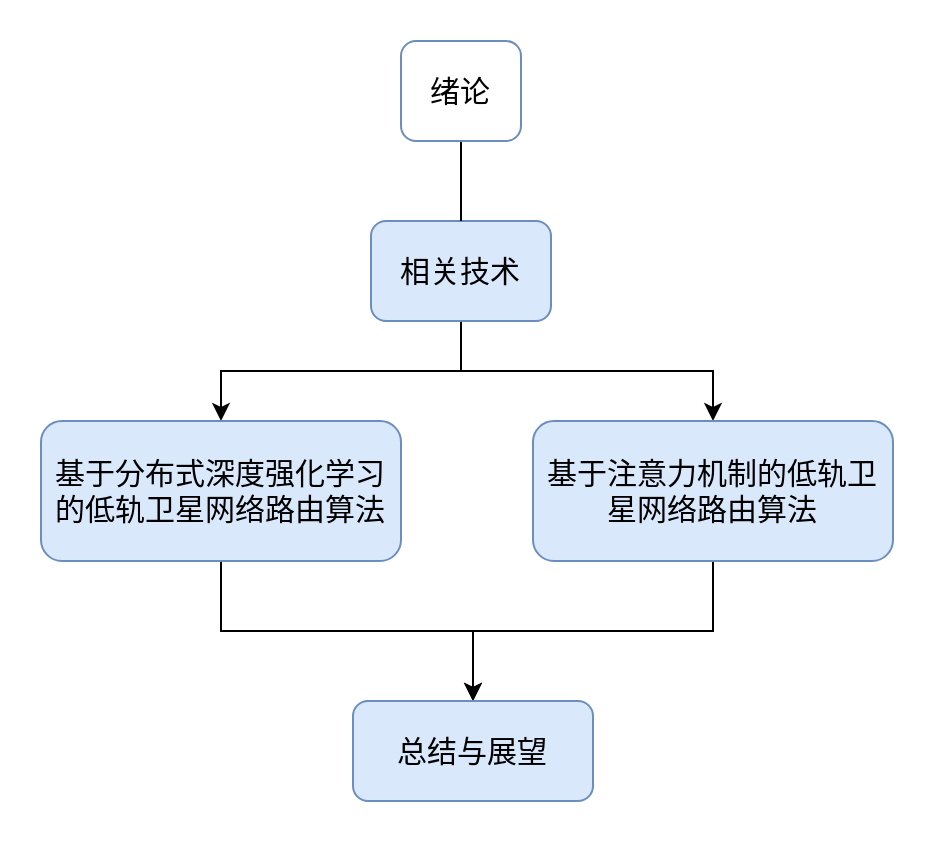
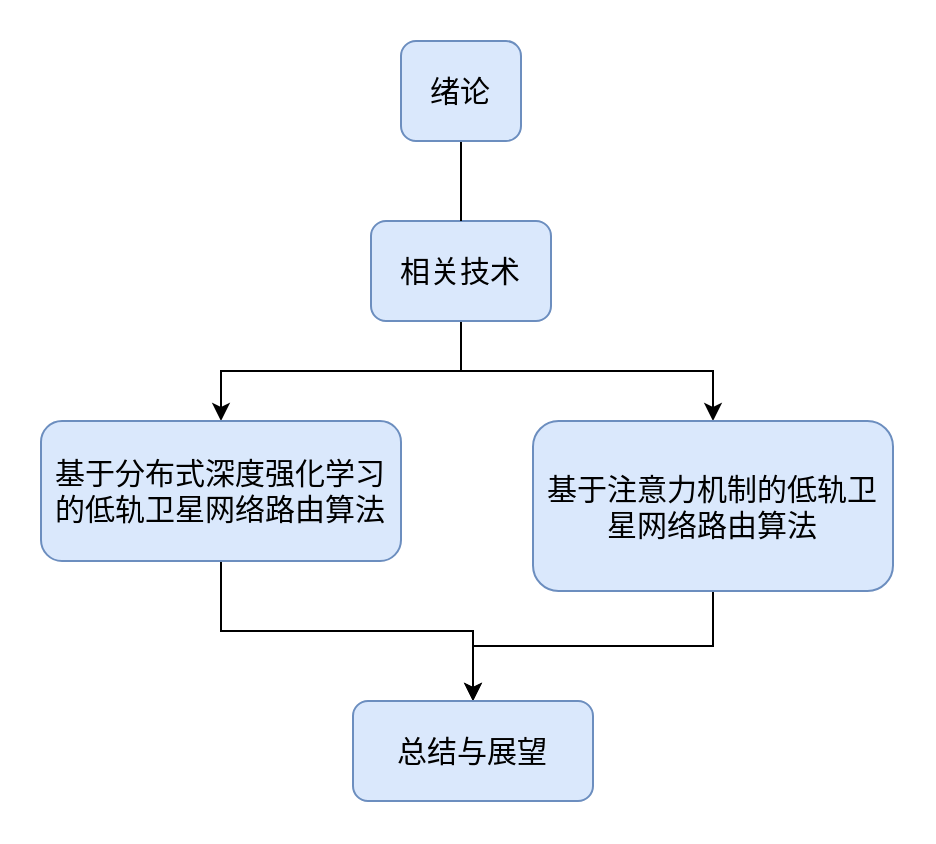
node "绪论": fillcolor #ffffff -> #dae8fc
node "基于注意力机制的低轨卫星网络路由算法": size 360x140 -> 360x170
